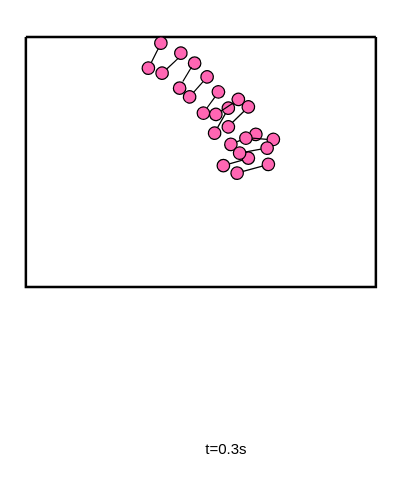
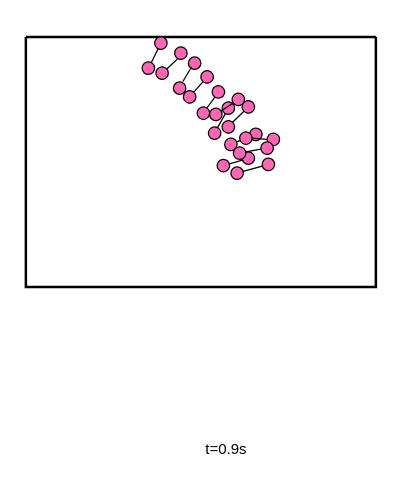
node "t=0.3s": label "t=0.3s" -> "t=0.9s"
